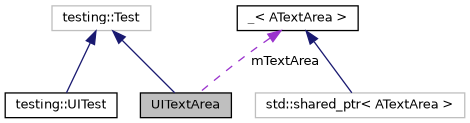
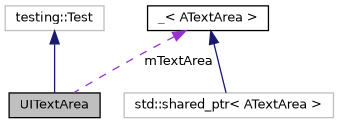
node "testing::UITest": removed
